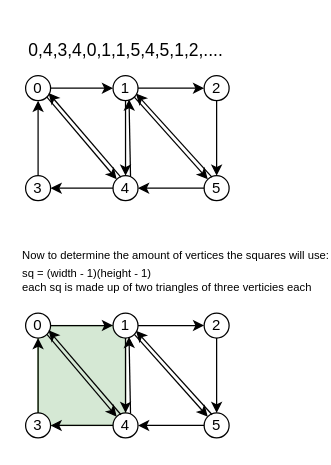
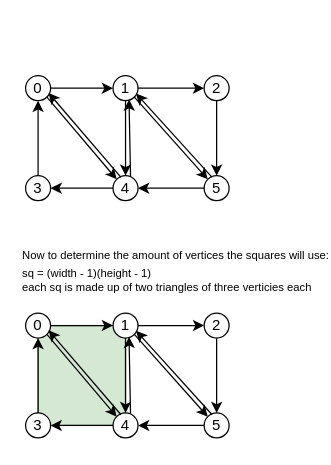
node "0,4,3,4,0,1,1,5,4,5,1,2,....": removed
